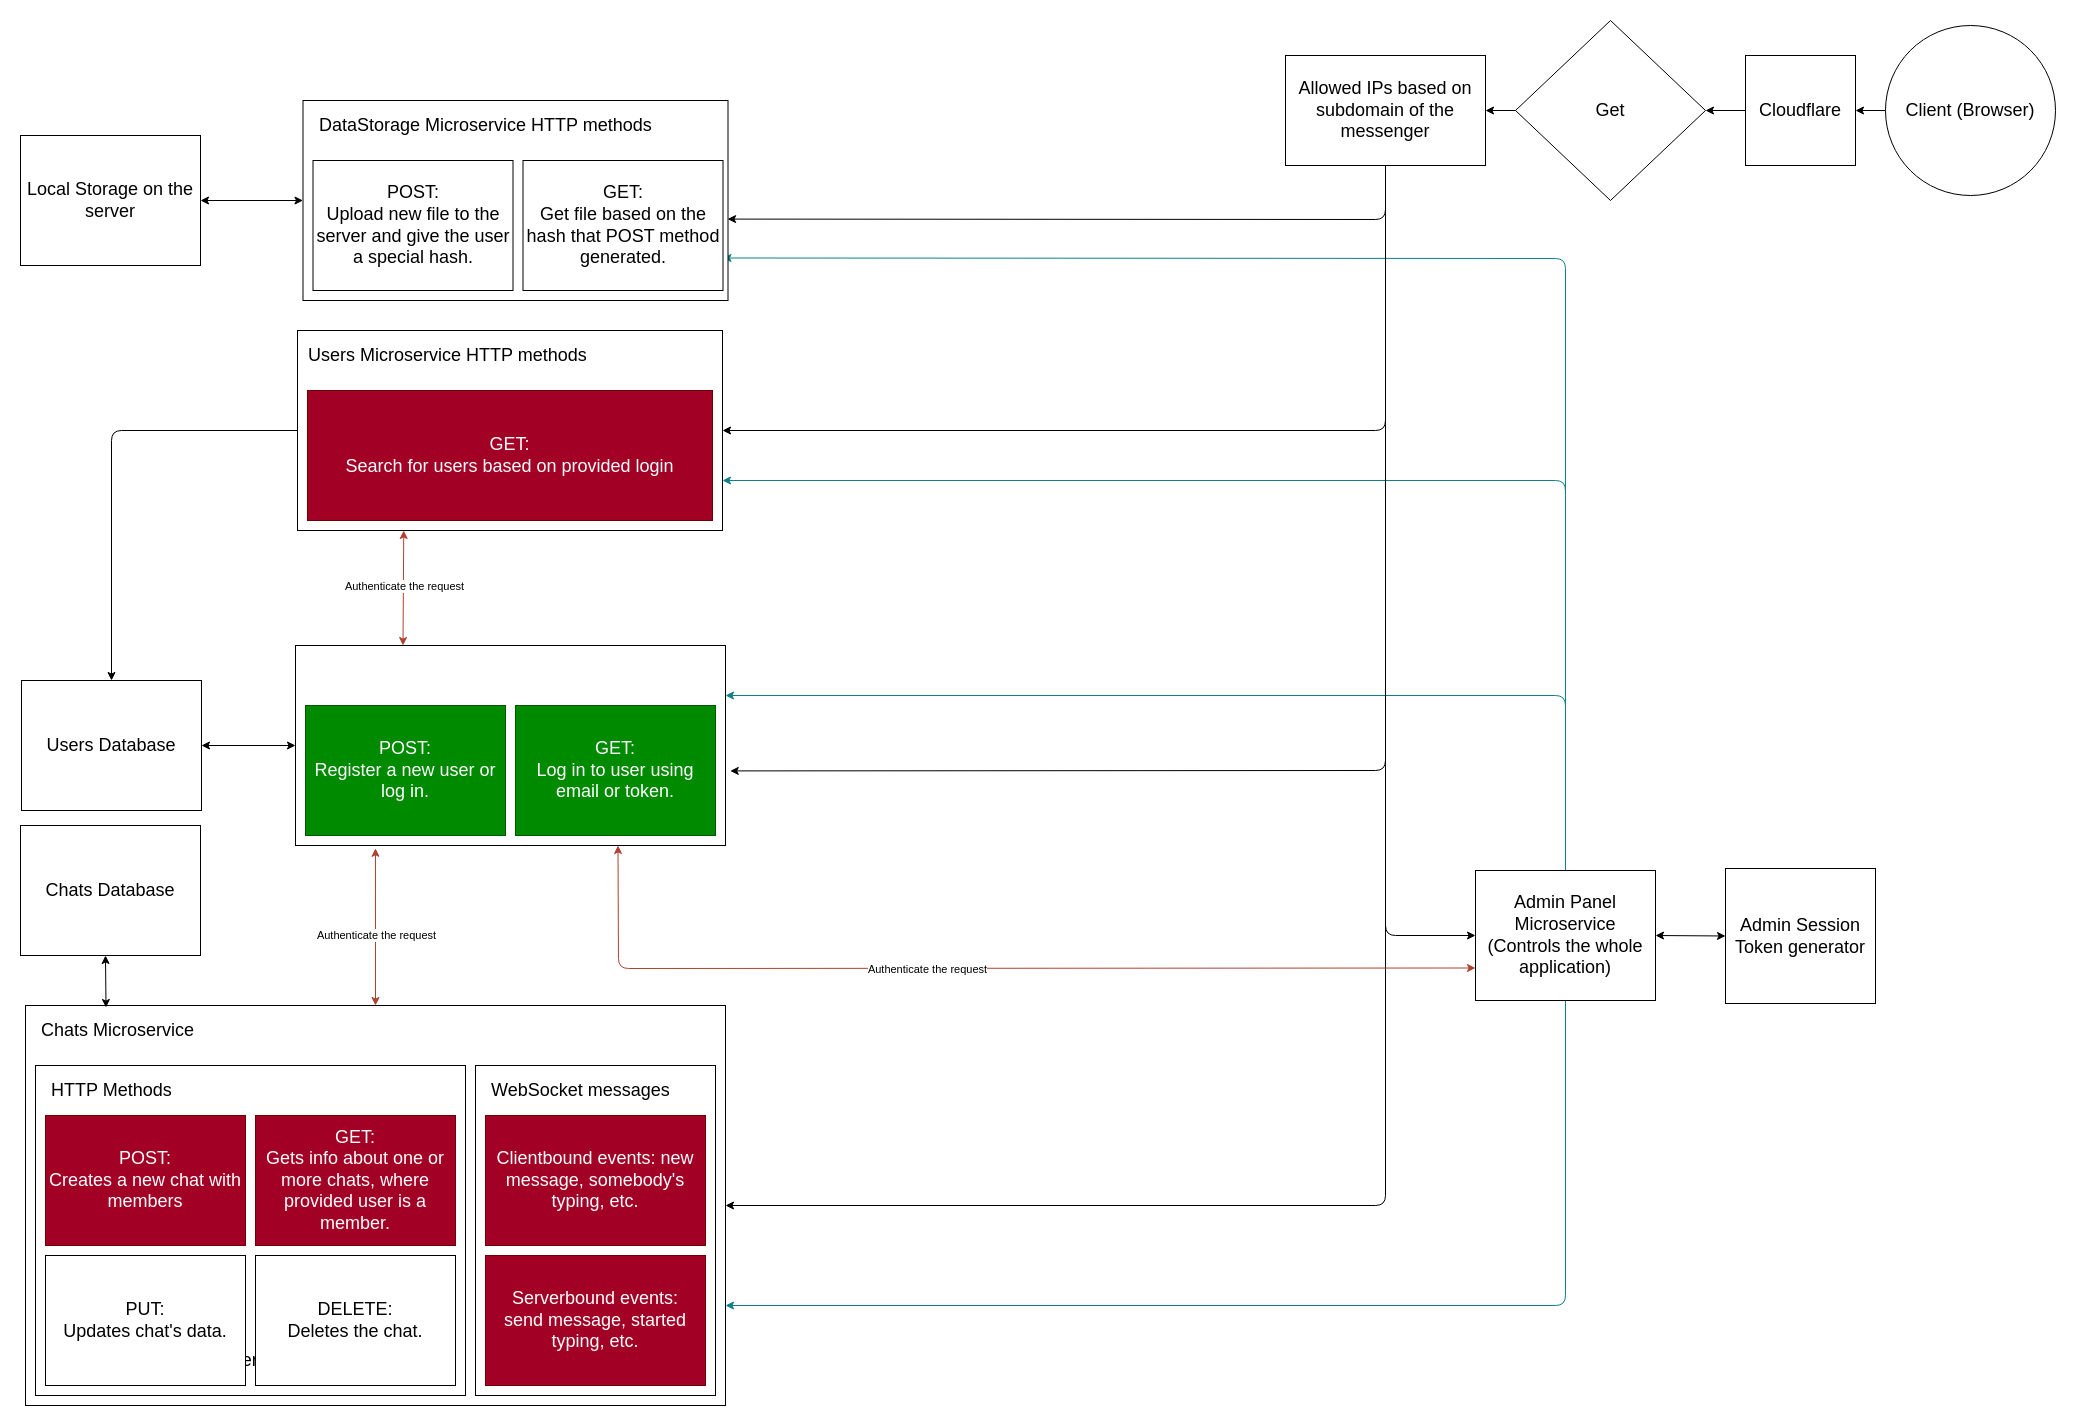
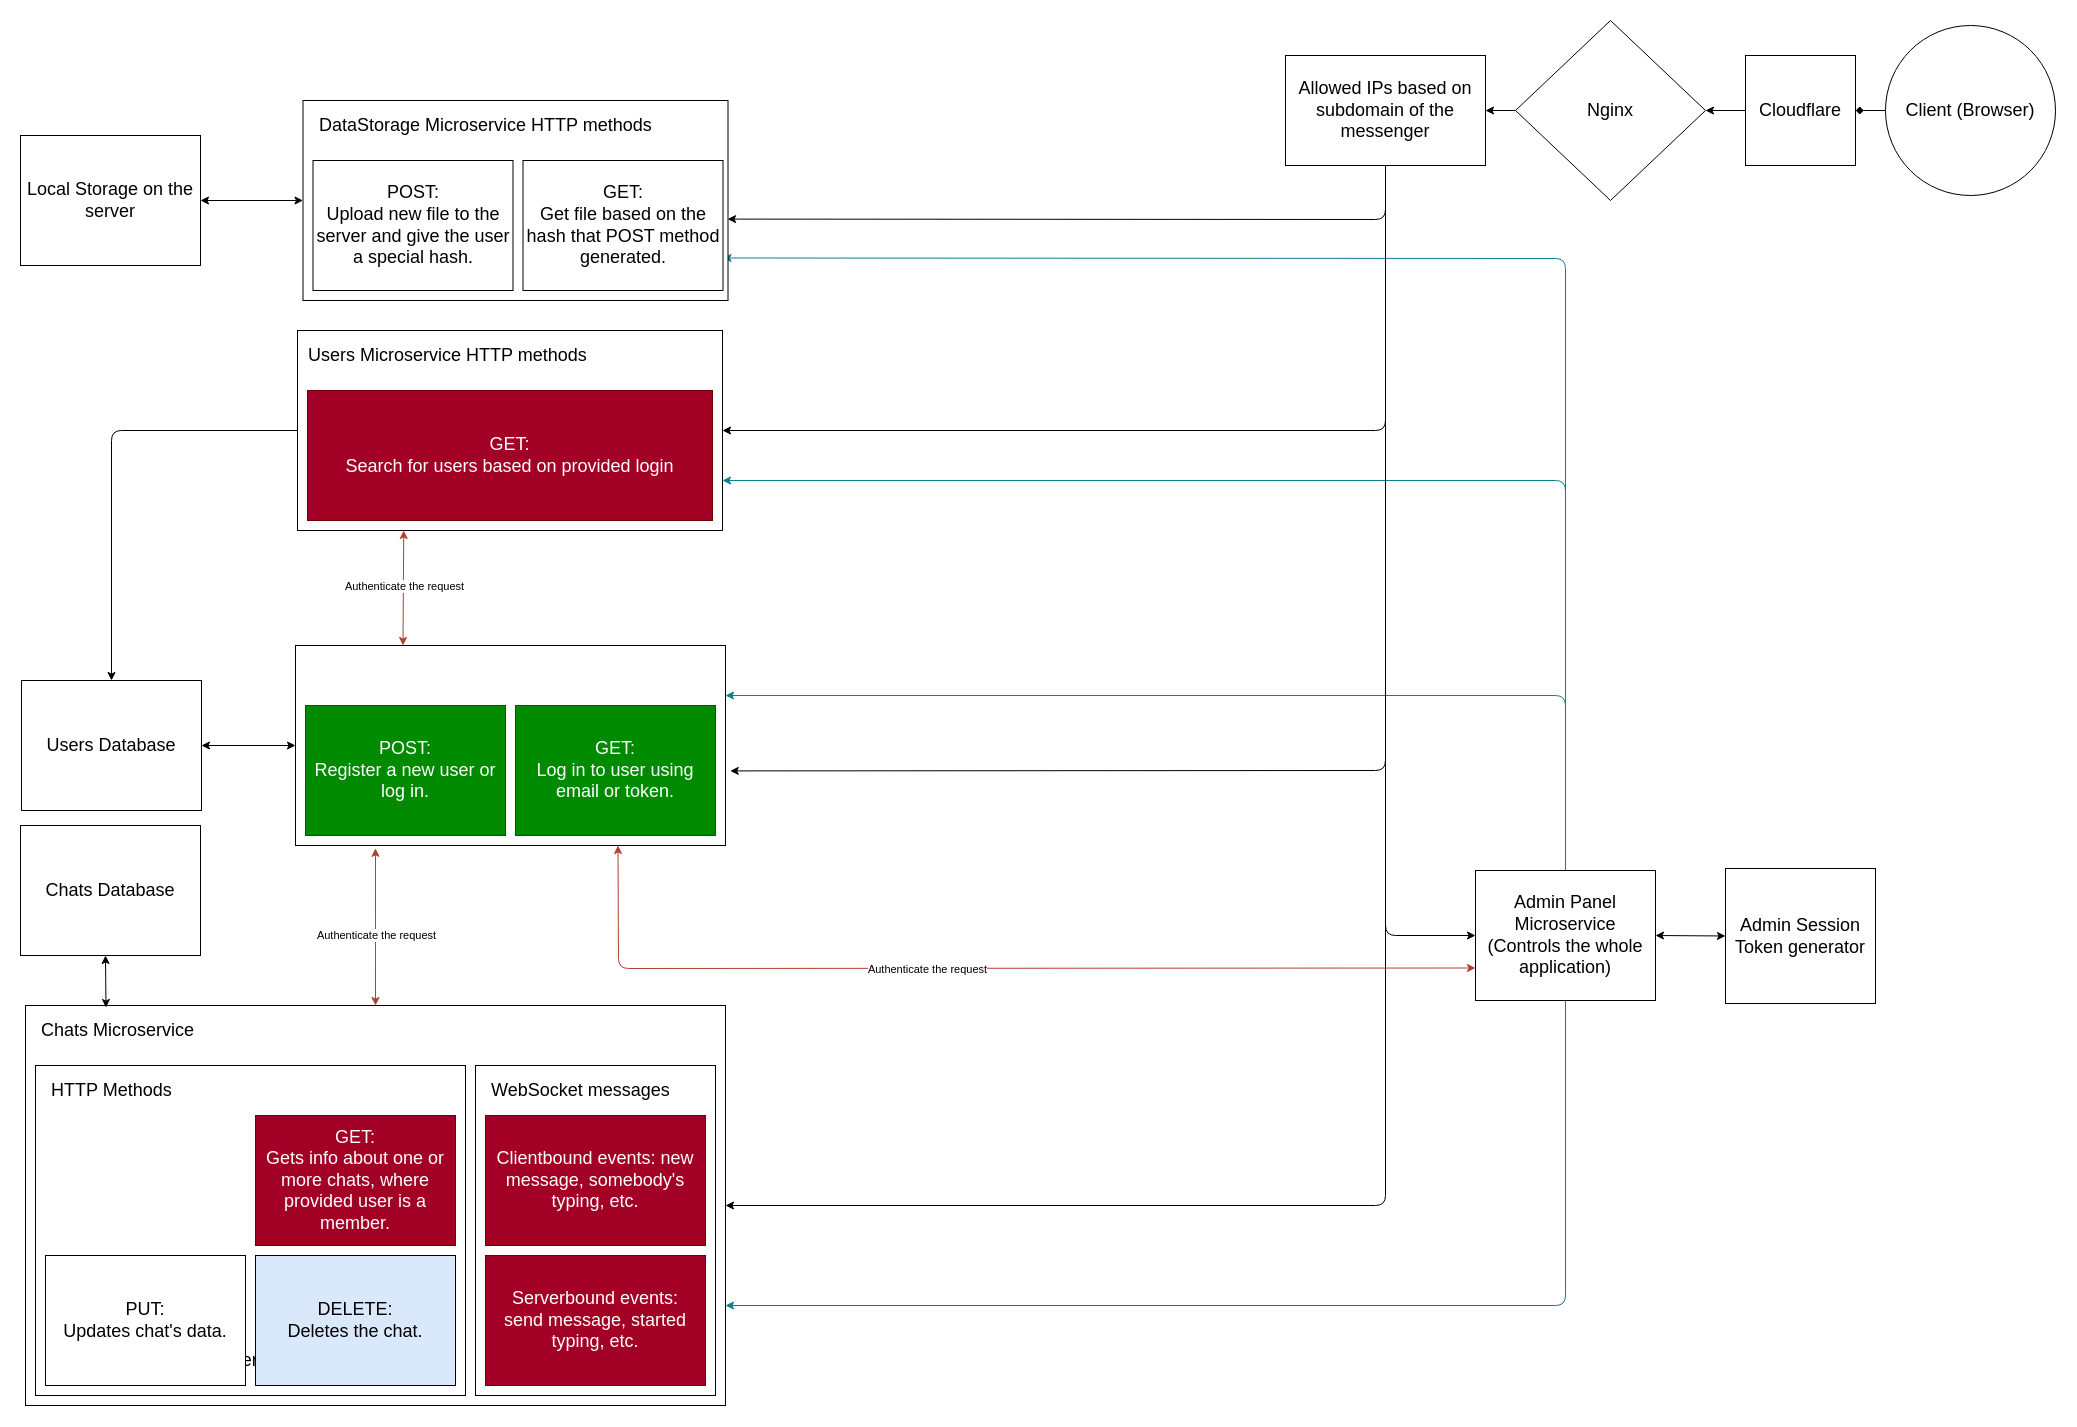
node "Get": label "Get" -> "Nginx"
edge "Client (Browser)" -> "Cloudflare": arrowhead classic -> diamond
node "POST: Creates a new chat with members": removed
node "DELETE: Deletes the chat.": fillcolor #ffffff -> #dae8fc
